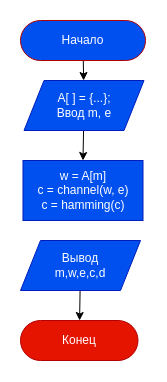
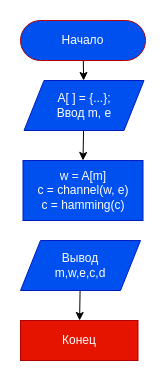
node "Конец": shape rounded rectangle -> rectangle
